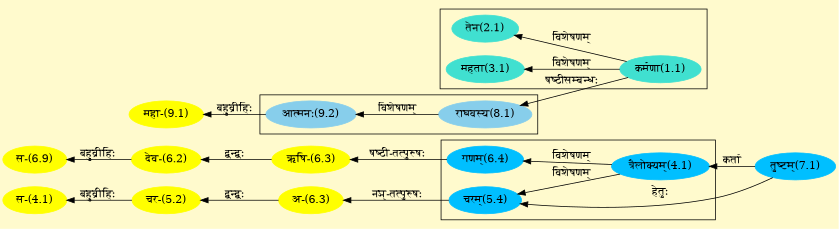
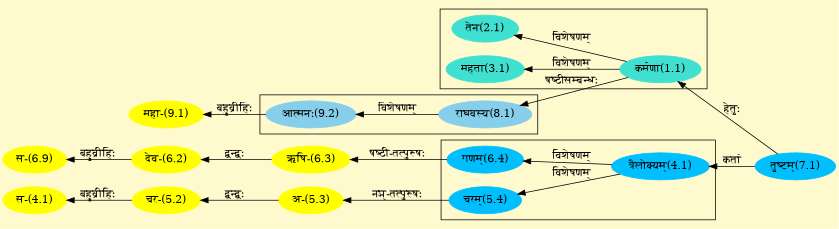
node "अ-(6.3)": label "अ-(6.3)" -> "अ-(5.3)"
edge "तुष्टम्(7.1)" -> "चरम्(5.4)": now "तुष्टम्(7.1)" -> "कर्मणा(1.1)"
